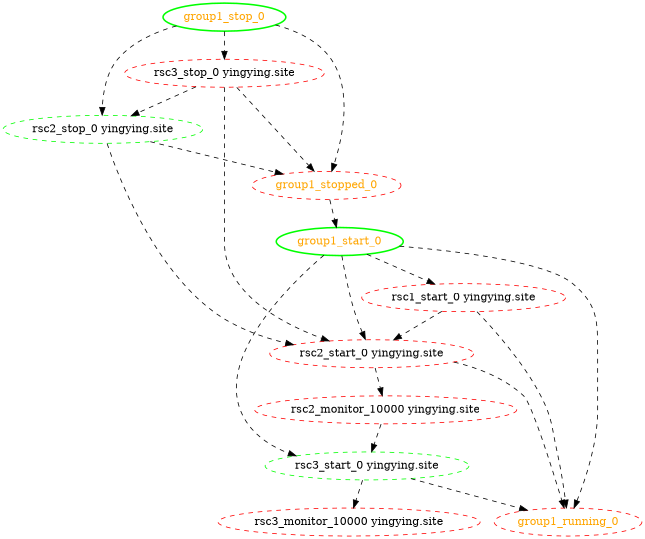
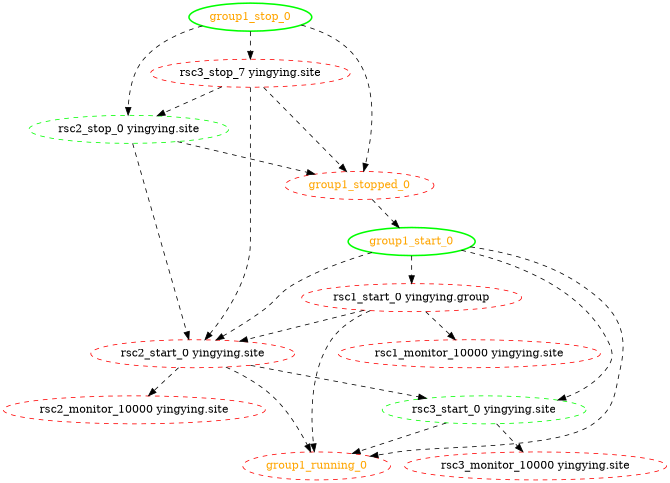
node "rsc3_stop_0 yingying.site": label "rsc3_stop_0 yingying.site" -> "rsc3_stop_7 yingying.site"
node "rsc1_start_0 yingying.site": label "rsc1_start_0 yingying.site" -> "rsc1_start_0 yingying.group"
node "rsc1_monitor_10000 yingying.site": added
edge "rsc2_monitor_10000 yingying.site" -> "rsc3_start_0 yingying.site": now "rsc2_start_0 yingying.site" -> "rsc3_start_0 yingying.site"
